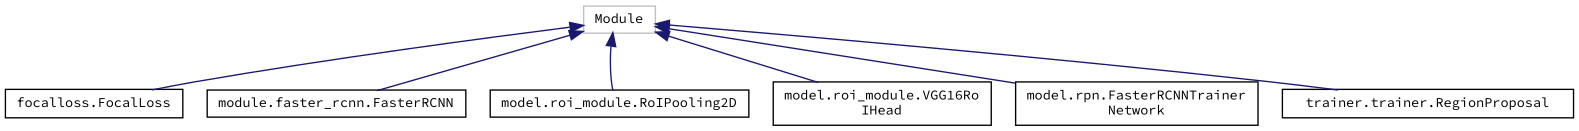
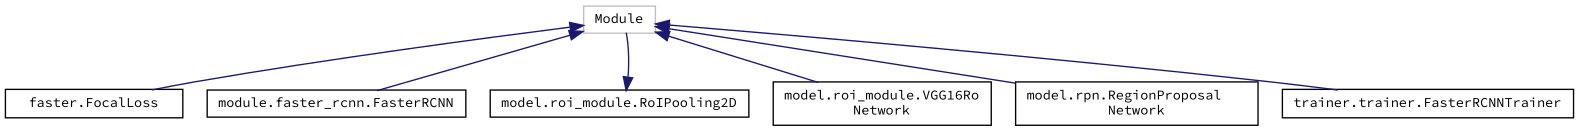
edge "model.roi_module.RoIPooling2D" -> "Module": reversed
node "focalloss.FocalLoss": label "focalloss.FocalLoss" -> "faster.FocalLoss"
node "model.roi_module.VGG16Ro IHead": label "model.roi_module.VGG16Ro IHead" -> "model.roi_module.VGG16Ro Network"
node "model.rpn.FasterRCNNTrainer Network": label "model.rpn.FasterRCNNTrainer Network" -> "model.rpn.RegionProposal Network"
node "trainer.trainer.RegionProposal": label "trainer.trainer.RegionProposal" -> "trainer.trainer.FasterRCNNTrainer"
